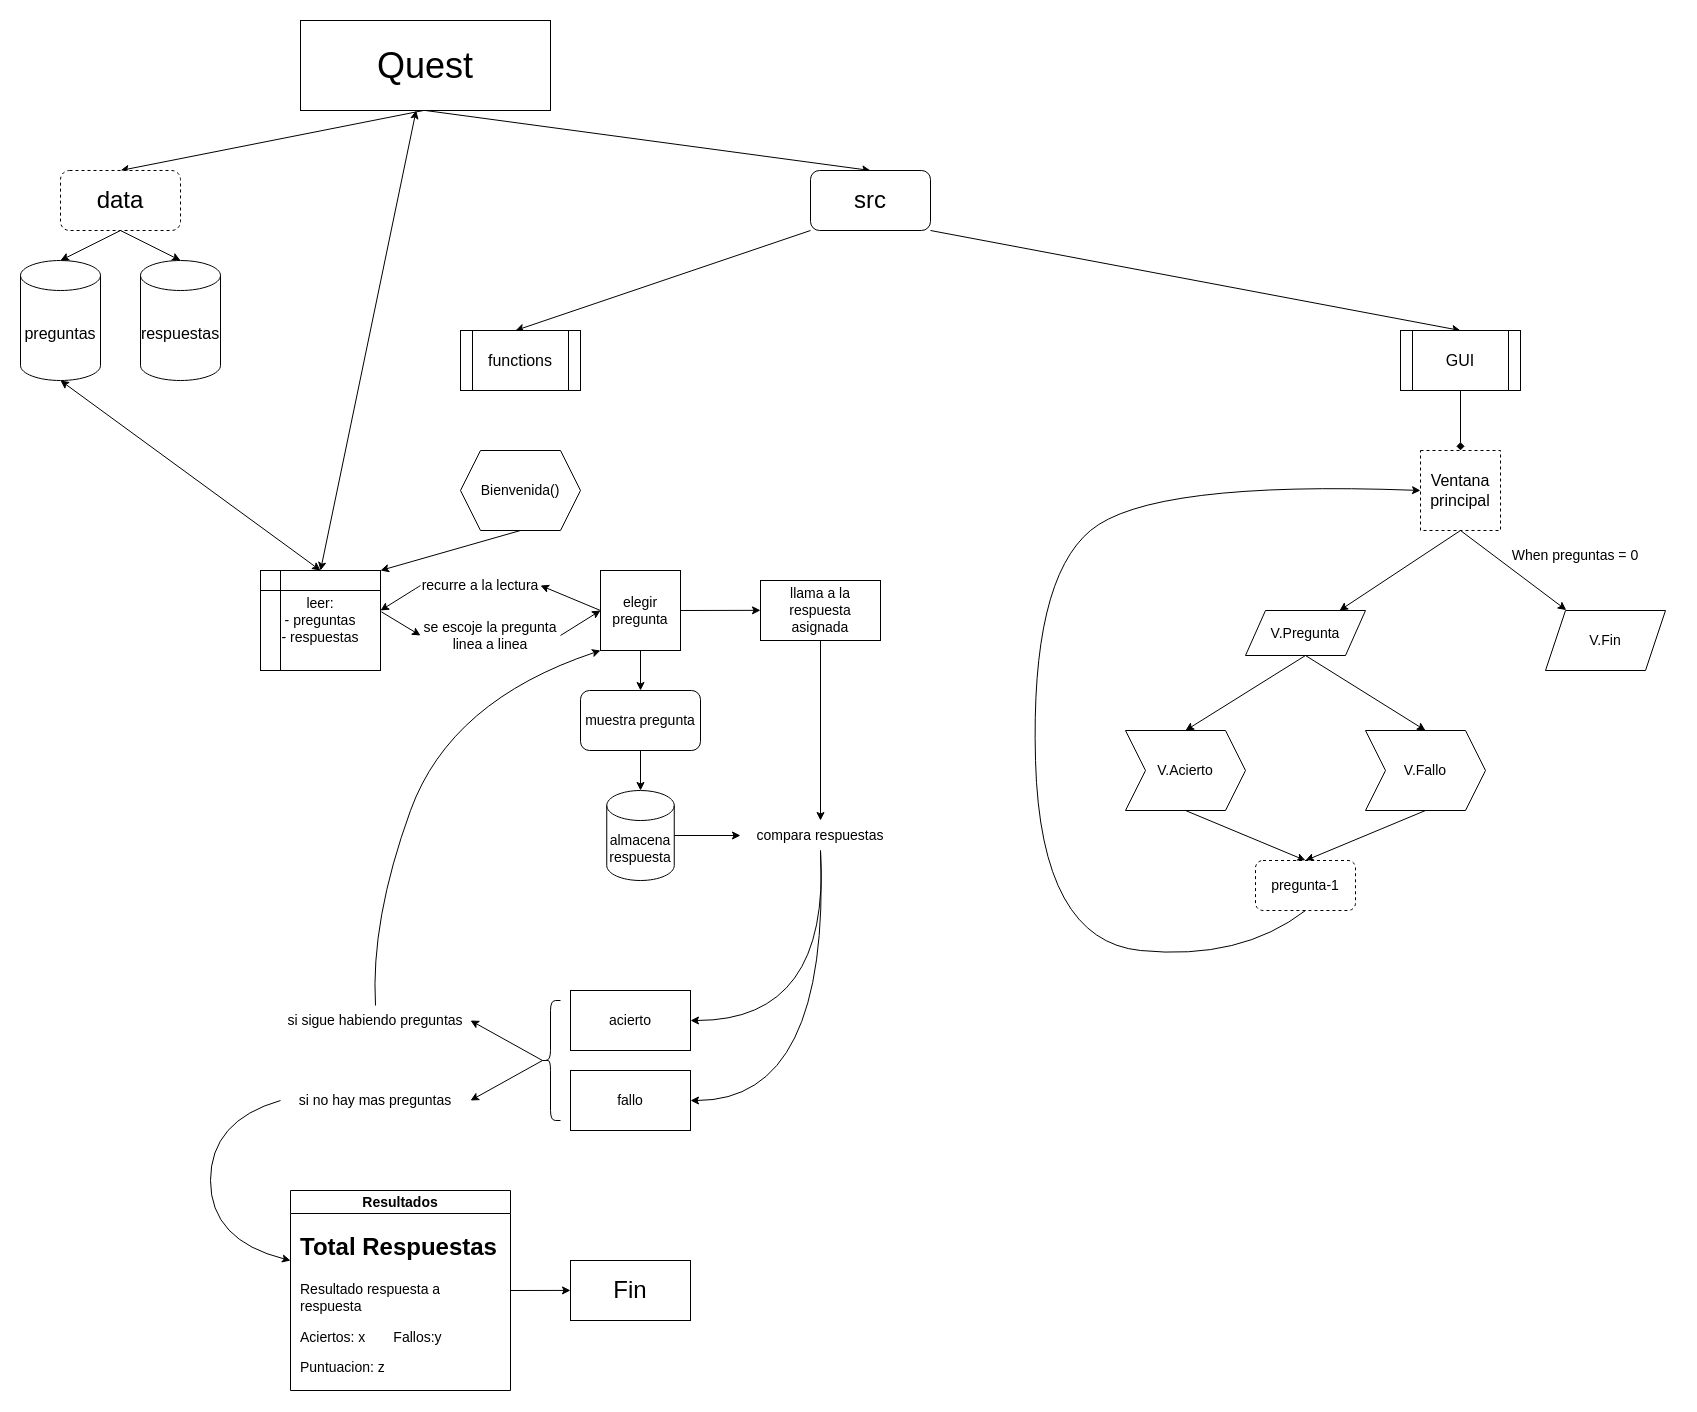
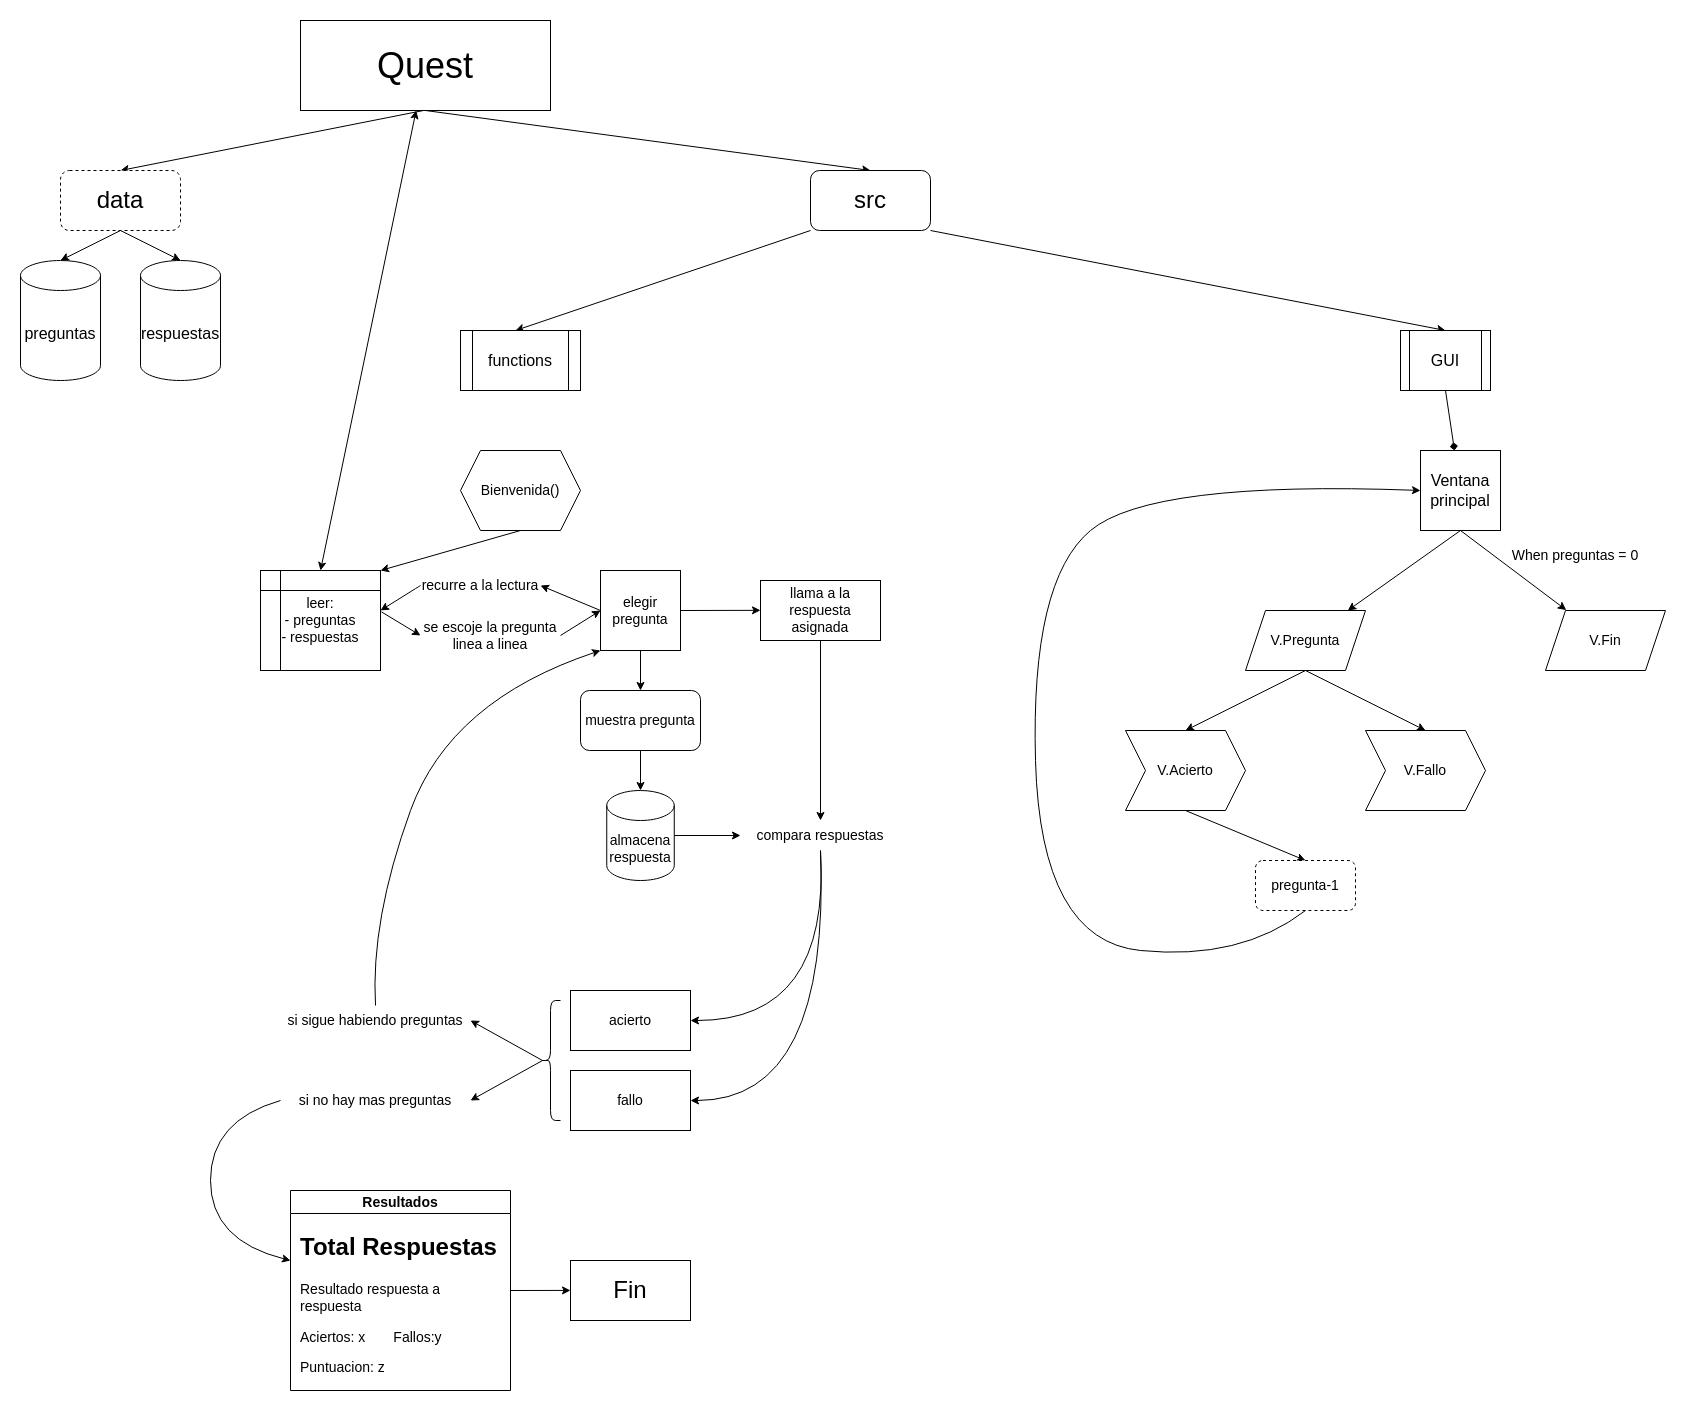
node "GUI": size 120x60 -> 90x60
edge "preguntas" -- "leer: - preguntas - respuestas": removed
node "Ventana principal": style dashed -> solid
node "V.Pregunta": size 120x45 -> 120x60
edge "V.Fallo" -> "pregunta-1": removed
